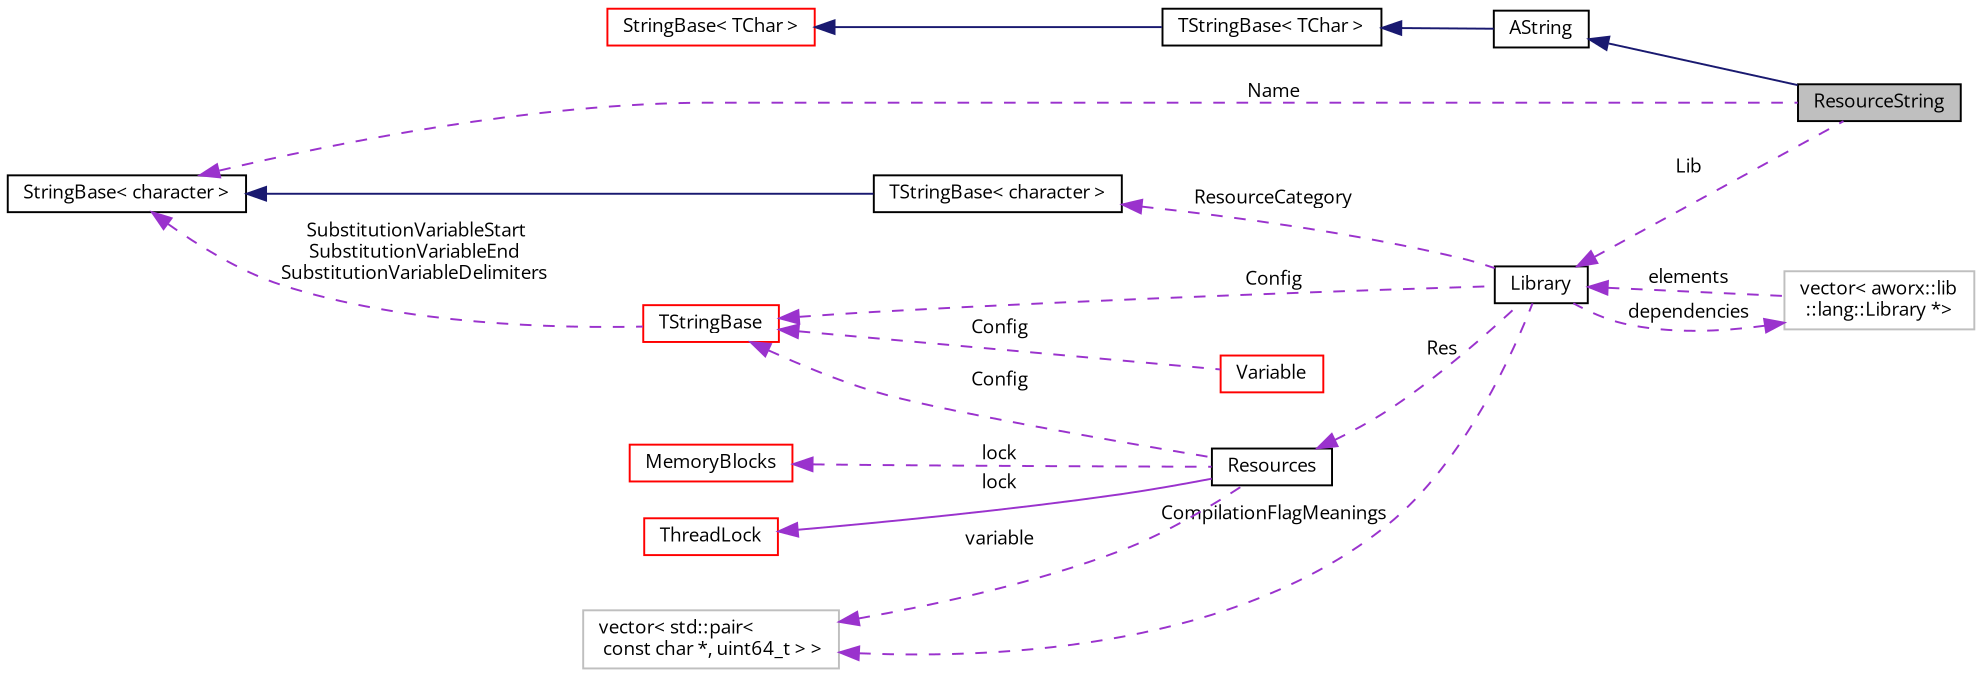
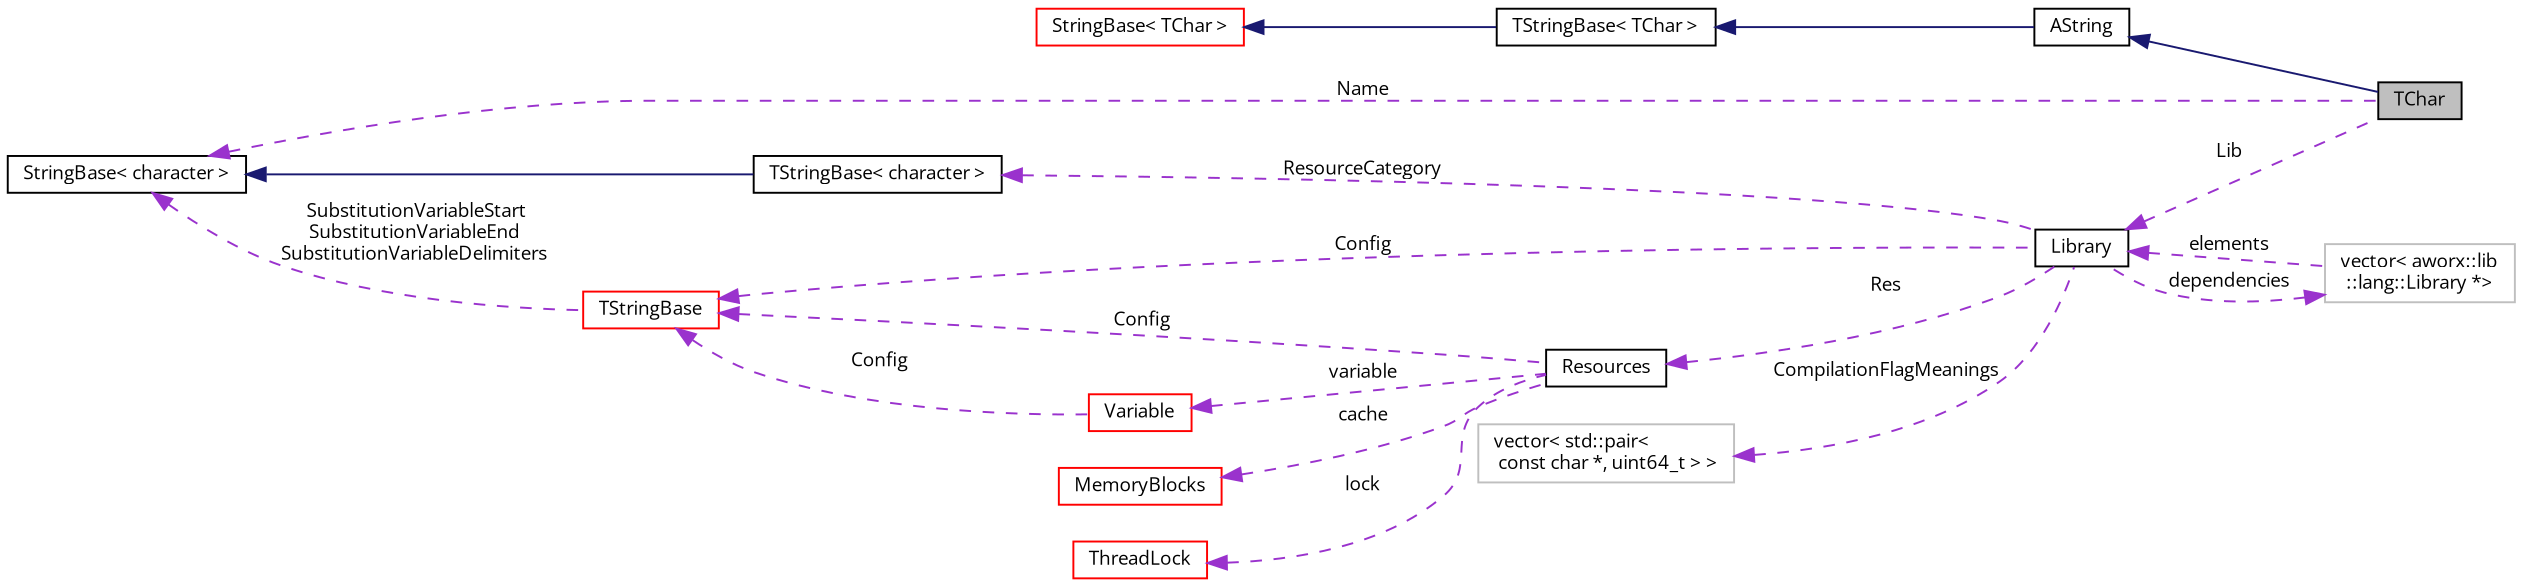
node "ResourceString": label "ResourceString" -> "TChar"
edge "Resources" -> "MemoryBlocks": label " lock" -> " cache"
edge "Resources" -> "ThreadLock": style solid -> dashed
edge "Resources" -> "vector< std::pair< const char *, uint64_t > >": now "Resources" -> "Variable"
